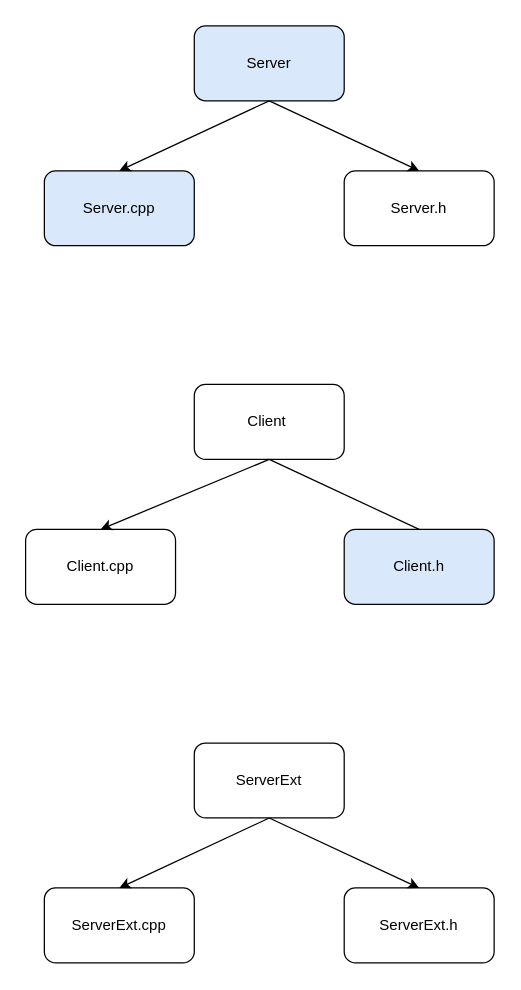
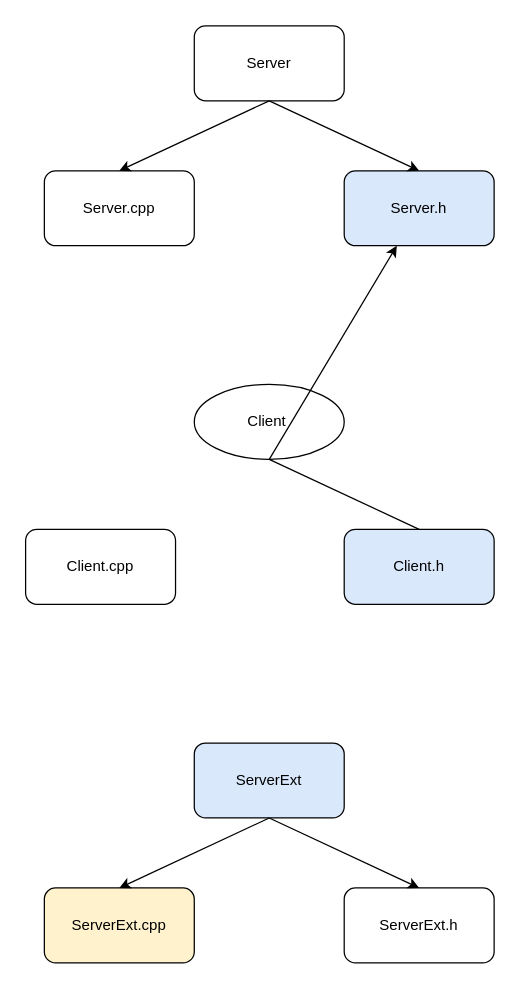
node "Server": fillcolor #dae8fc -> #ffffff
node "Server.cpp": fillcolor #dae8fc -> #ffffff
node "Server.h": fillcolor #ffffff -> #dae8fc
node "Client": shape rounded rectangle -> ellipse
edge "Client" -> "Client.cpp": now "Client" -> "Server.h"
node "ServerExt": fillcolor #ffffff -> #dae8fc
node "ServerExt.cpp": fillcolor #ffffff -> #fff2cc
